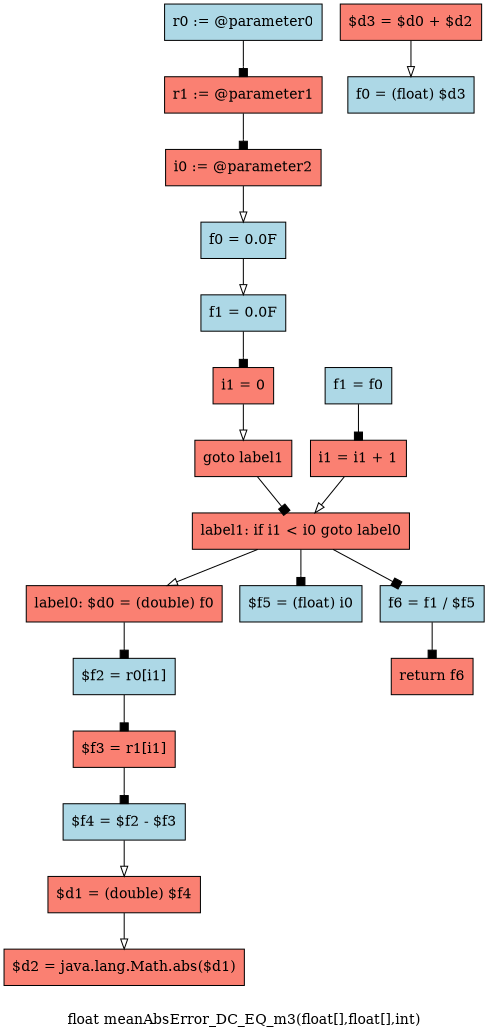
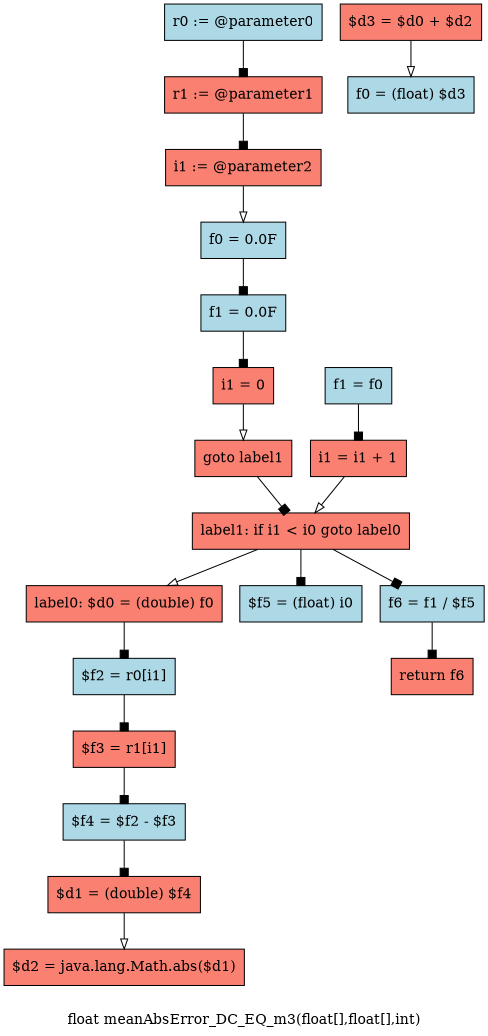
node "i0 := @parameter2": label "i0 := @parameter2" -> "i1 := @parameter2"
edge "f0 = 0.0F" -> "f1 = 0.0F": arrowhead onormal -> box
edge "$f4 = $f2 - $f3" -> "$d1 = (double) $f4": arrowhead onormal -> box
